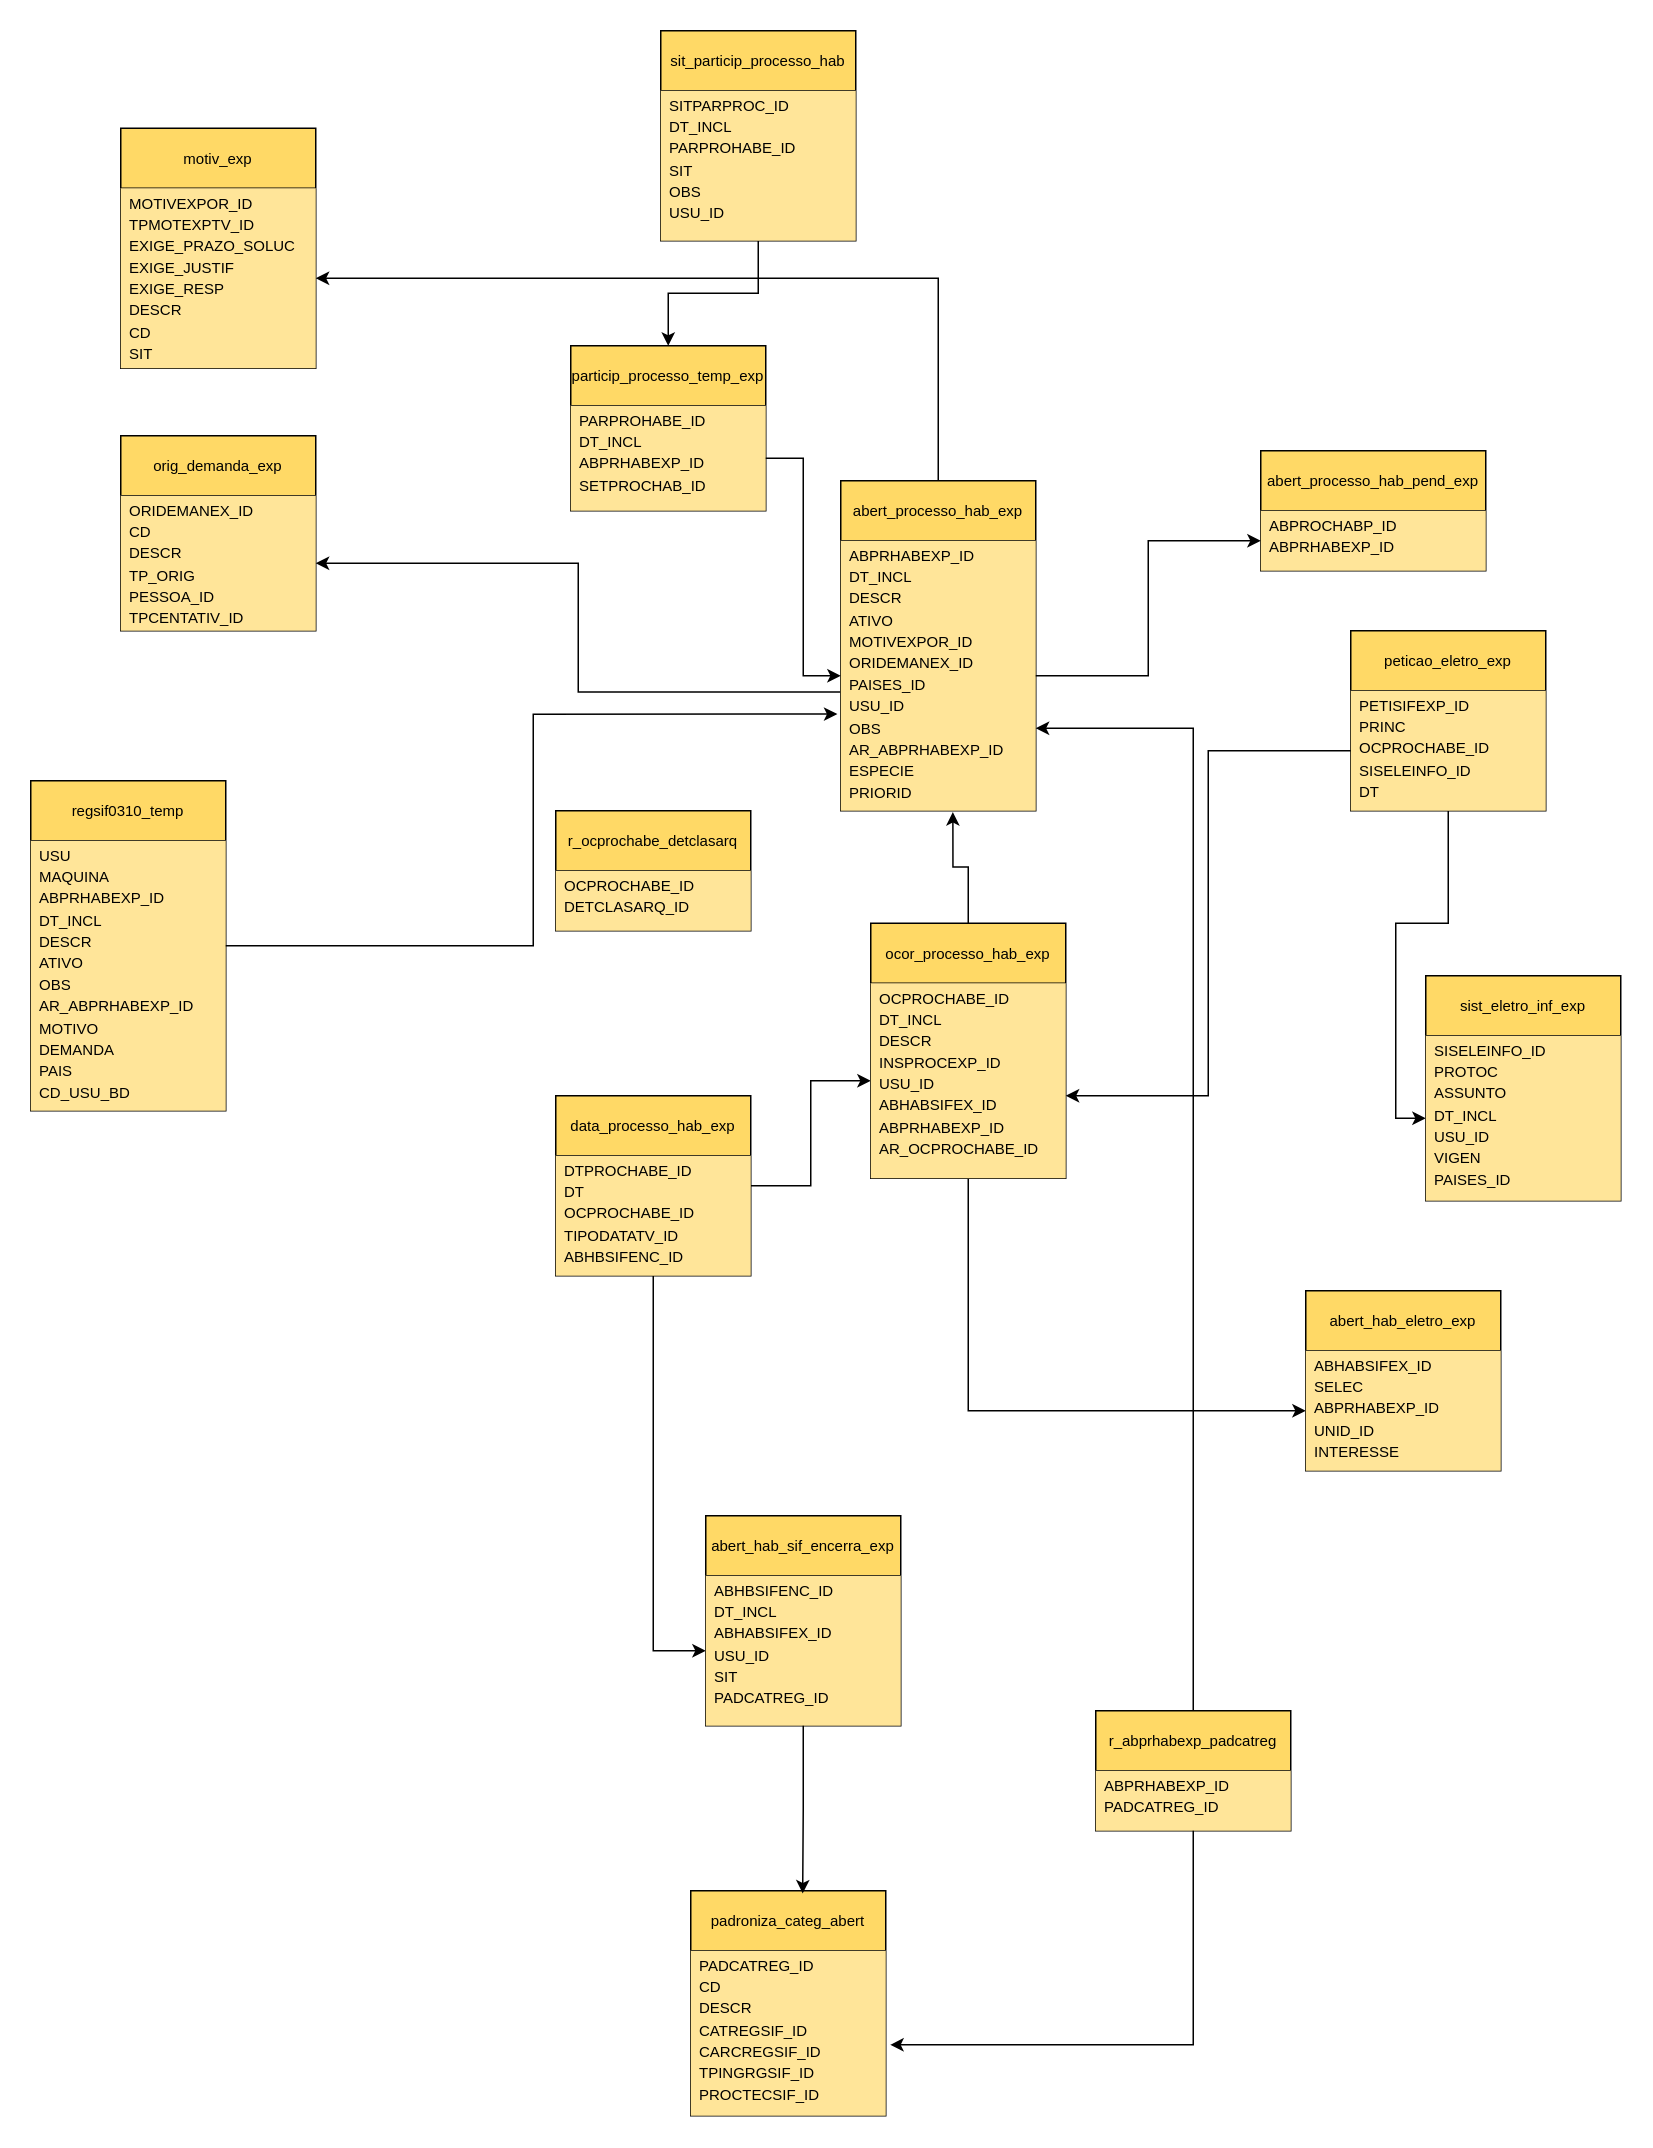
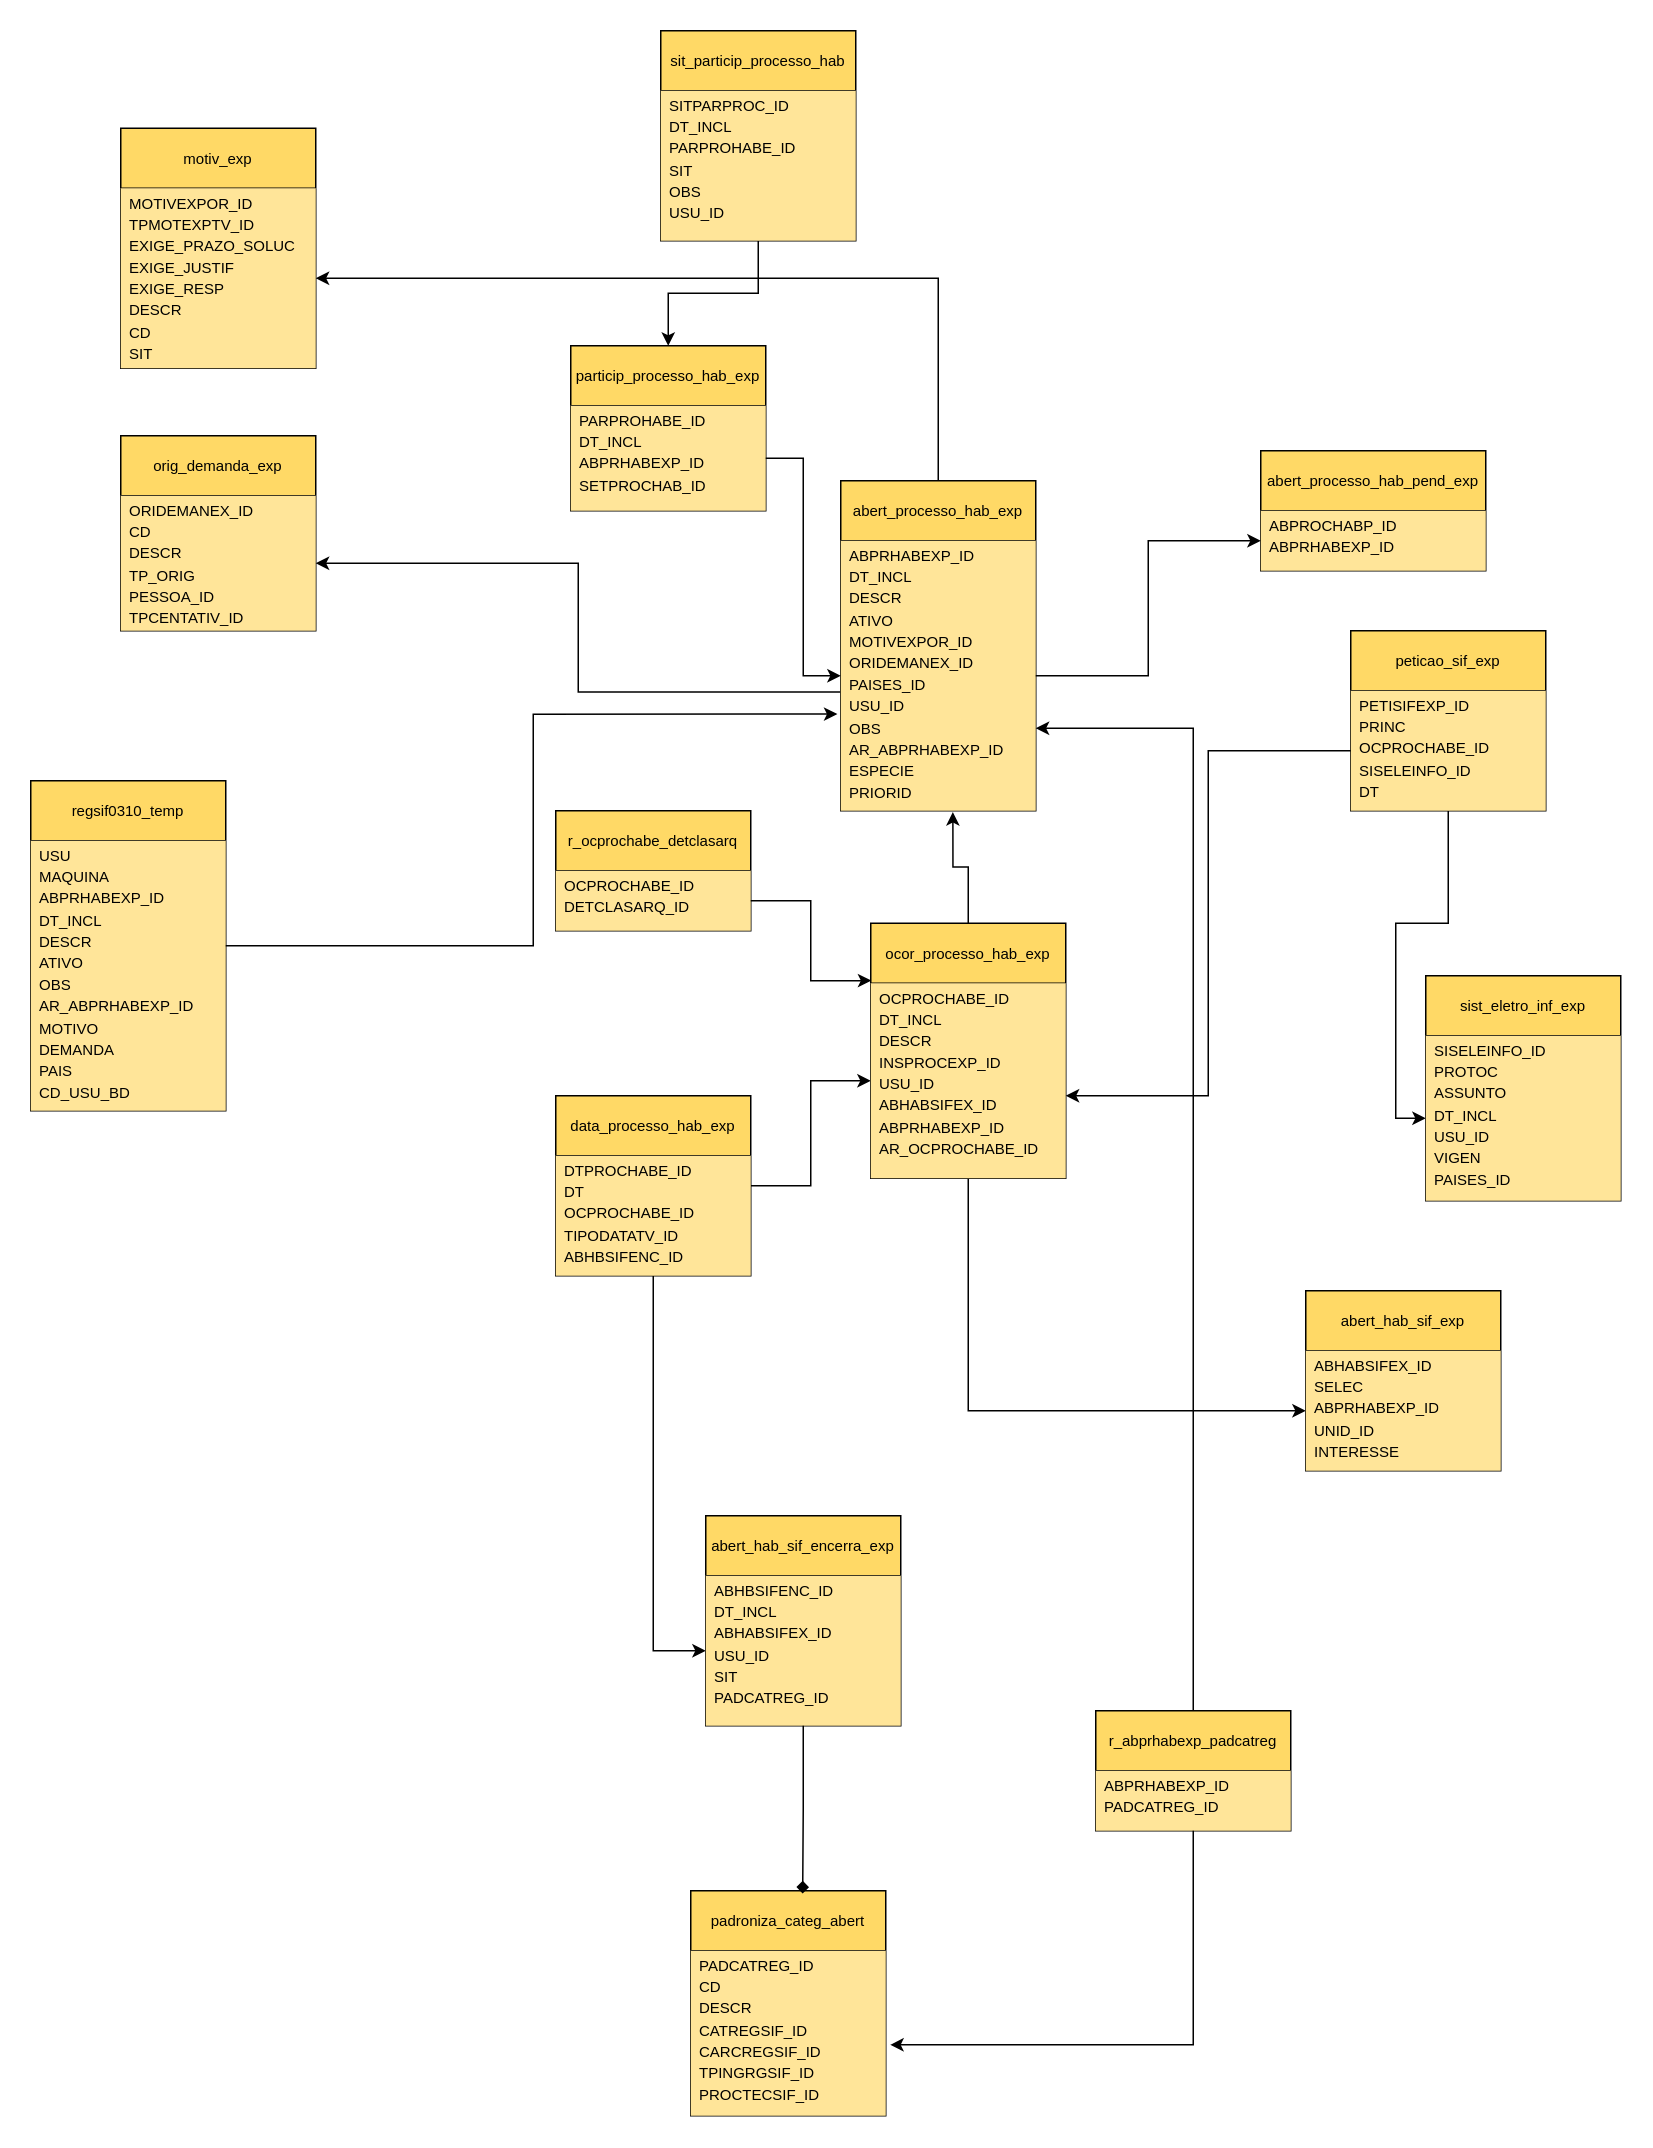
node "particip_processo_temp_exp": label "particip_processo_temp_exp" -> "particip_processo_hab_exp"
node "peticao_eletro_exp": label "peticao_eletro_exp" -> "peticao_sif_exp"
edge "OCPROCHABE_ID DETCLASARQ_ID" -> "ocor_processo_hab_exp": added
node "abert_hab_eletro_exp": label "abert_hab_eletro_exp" -> "abert_hab_sif_exp"
edge "abert_hab_sif_encerra_exp" -> "padroniza_categ_abert": arrowhead classic -> diamond
